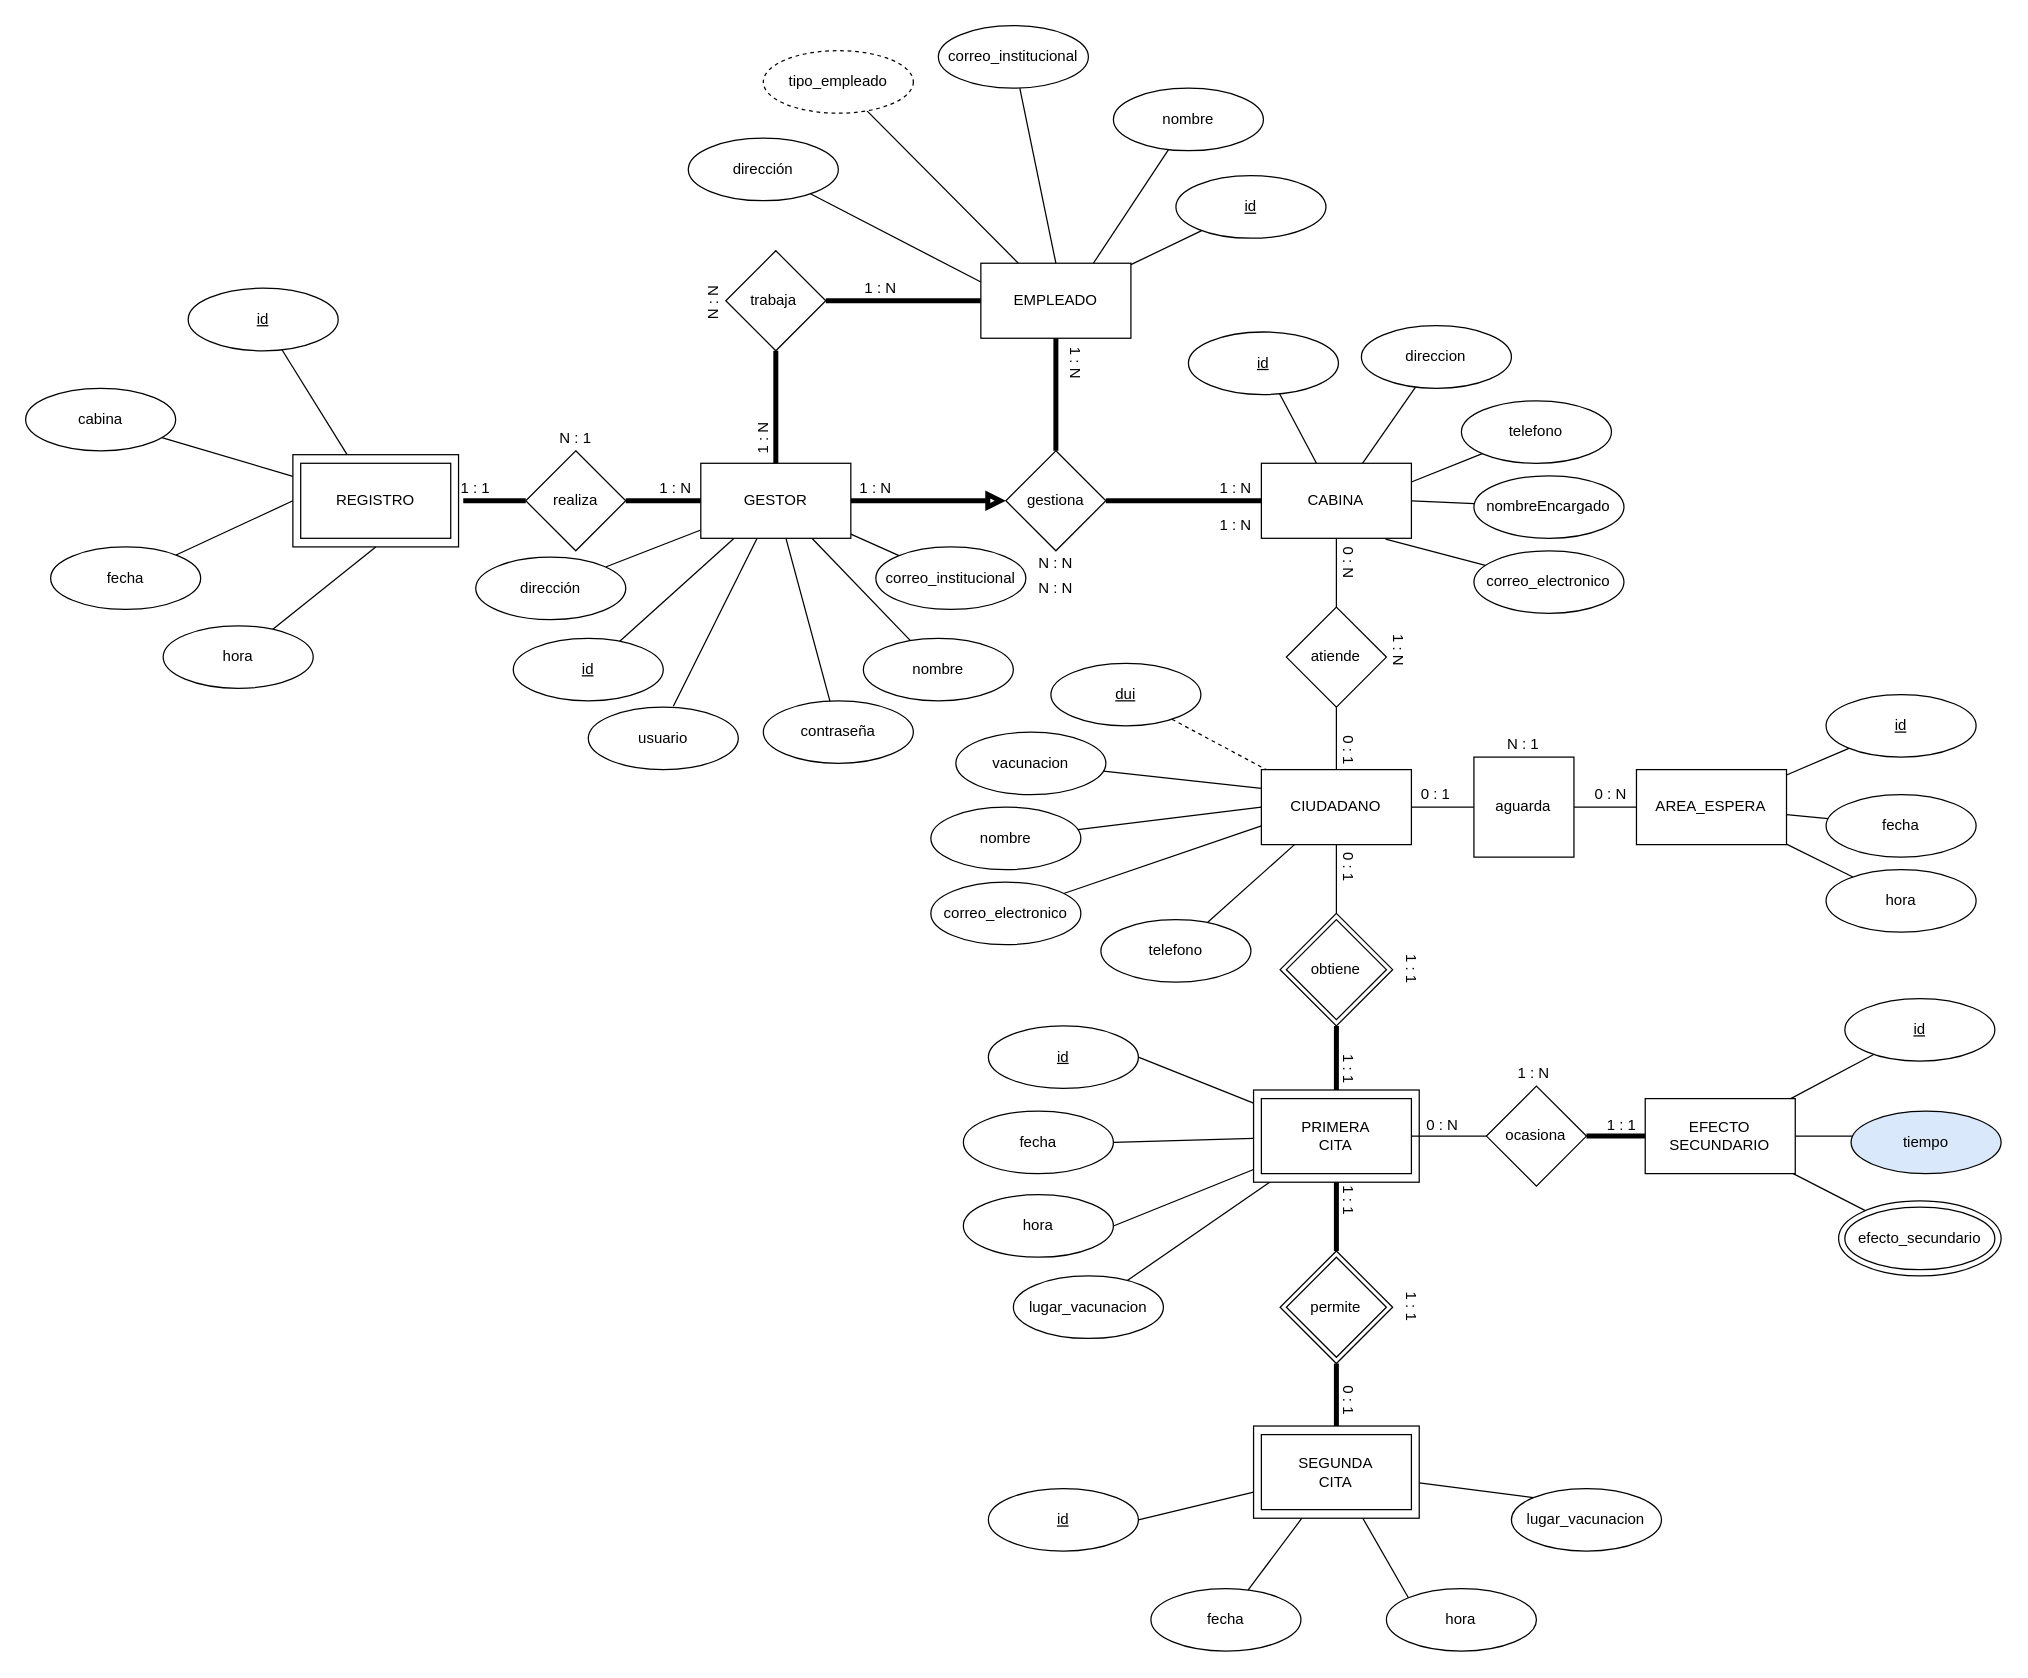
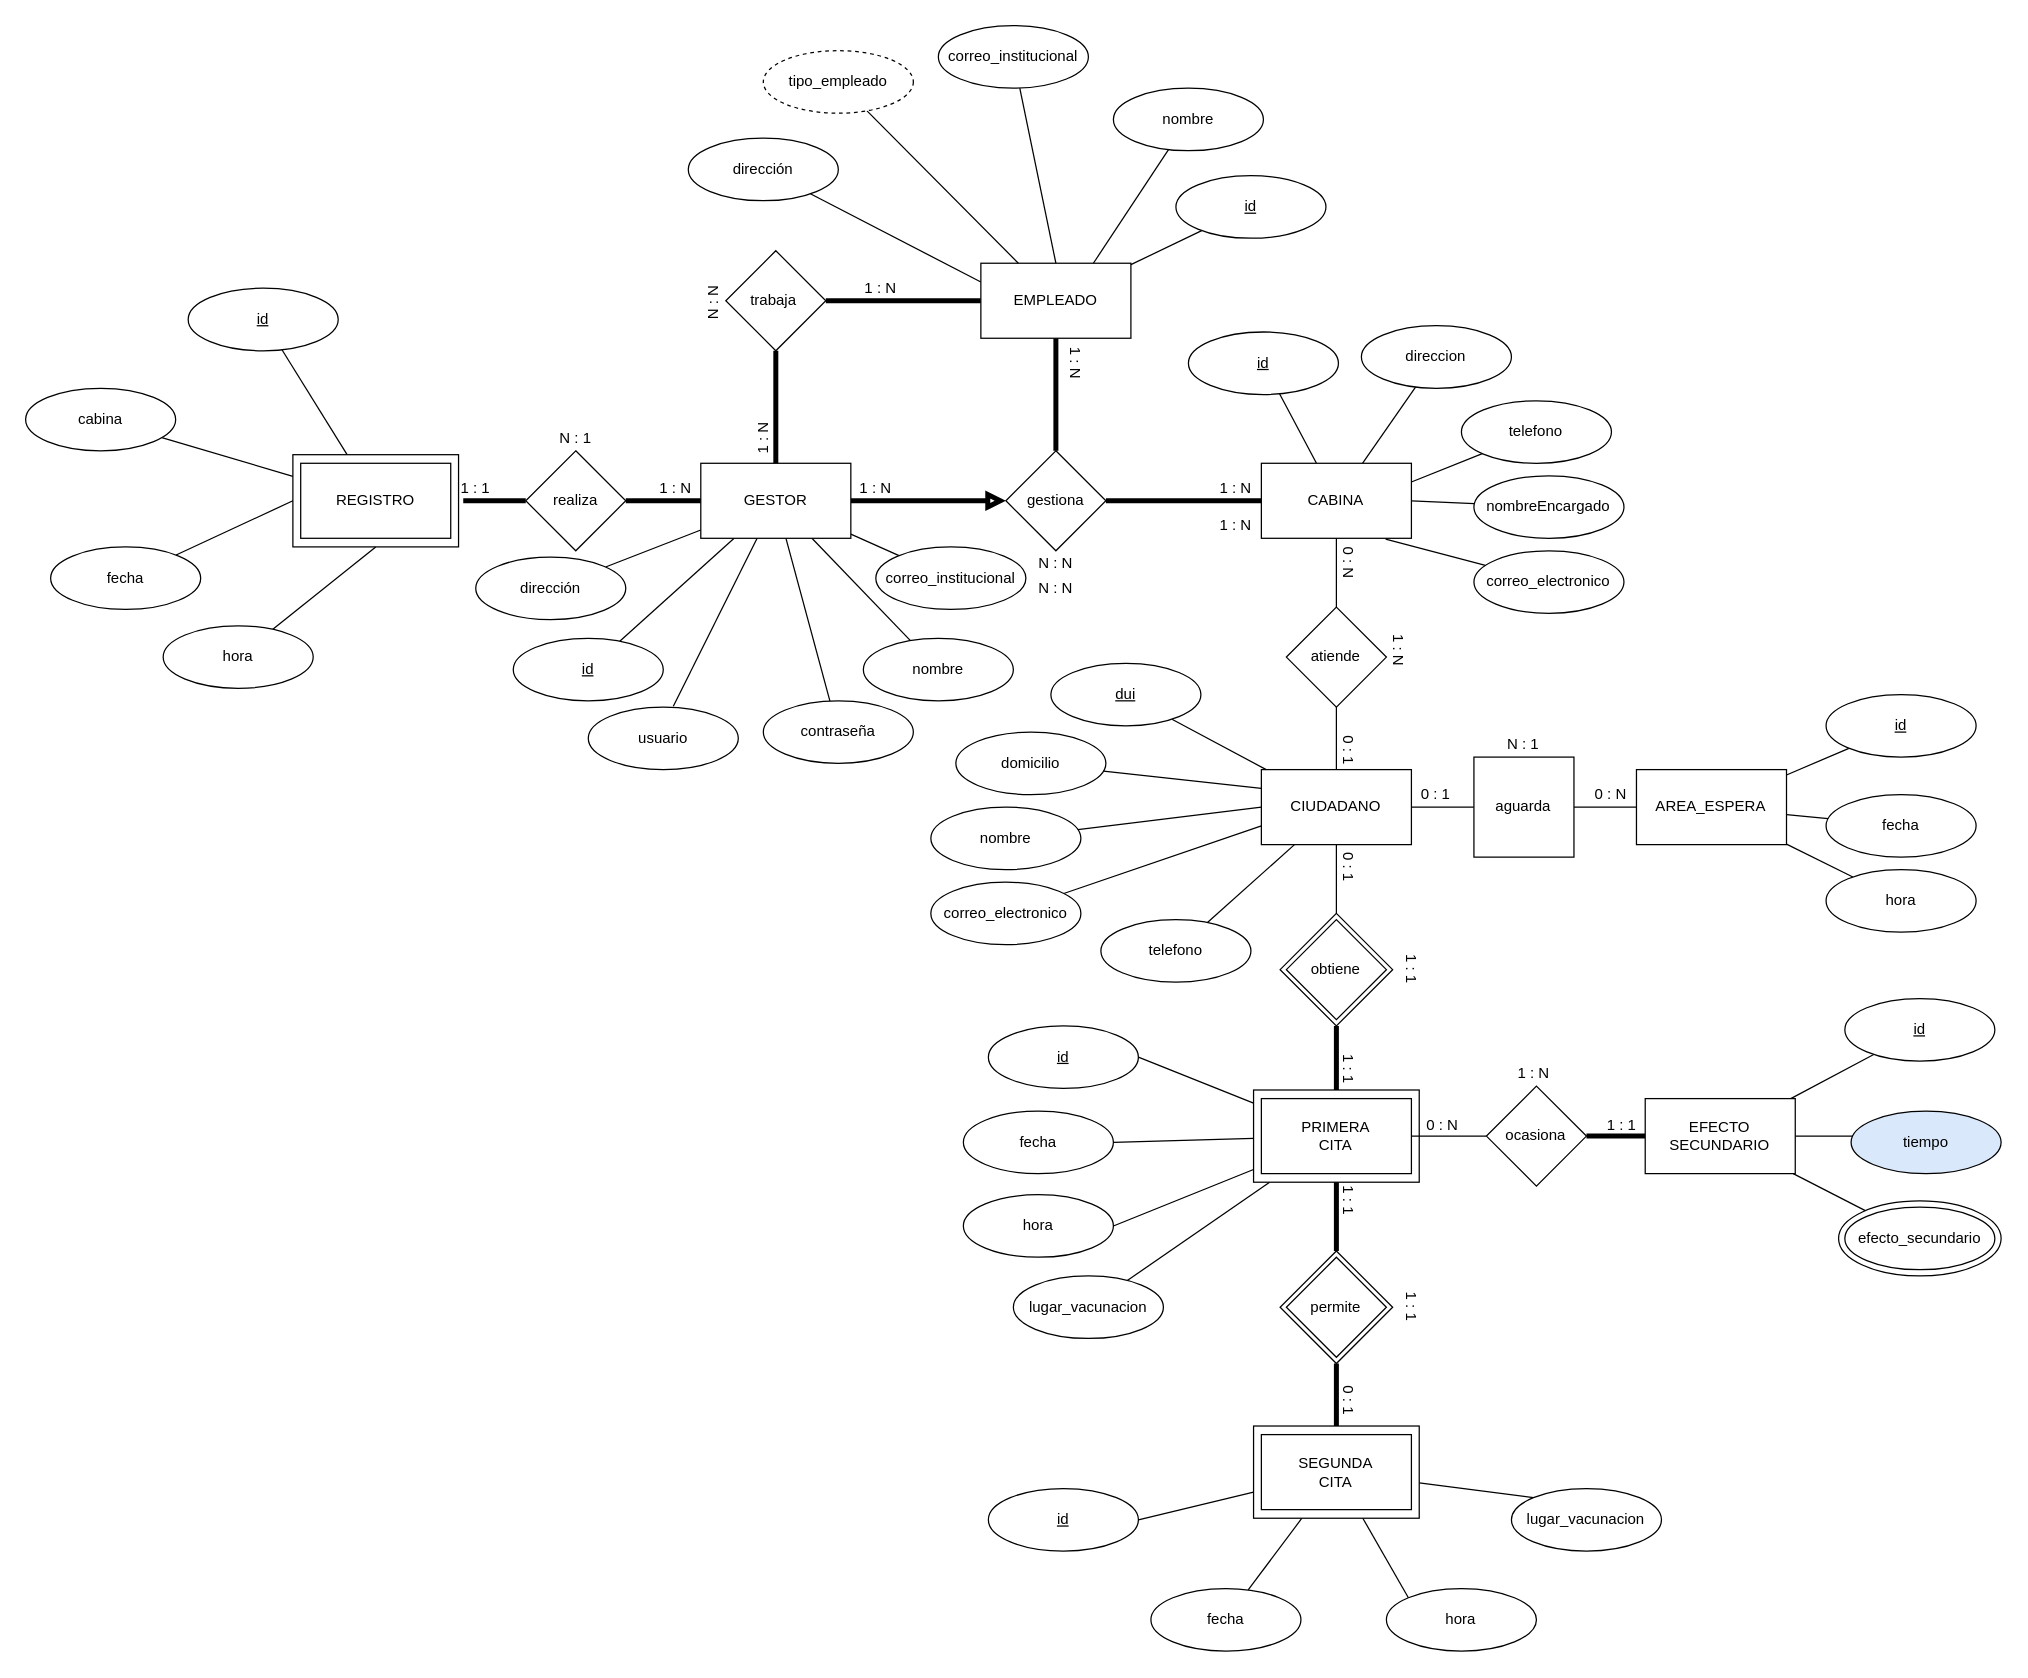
edge "dui" -- "CIUDADANO": style dashed -> solid
node "vacunacion": label "vacunacion" -> "domicilio"
